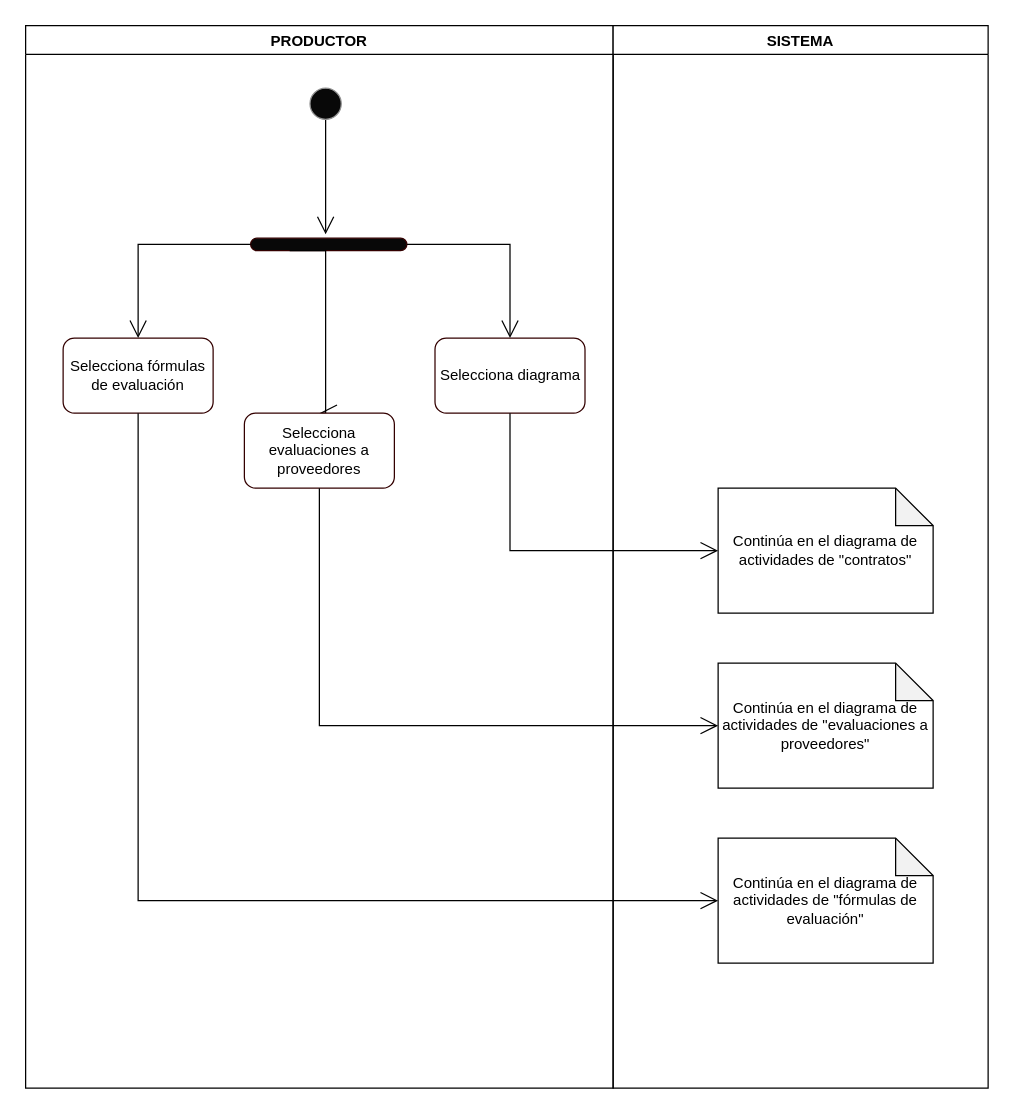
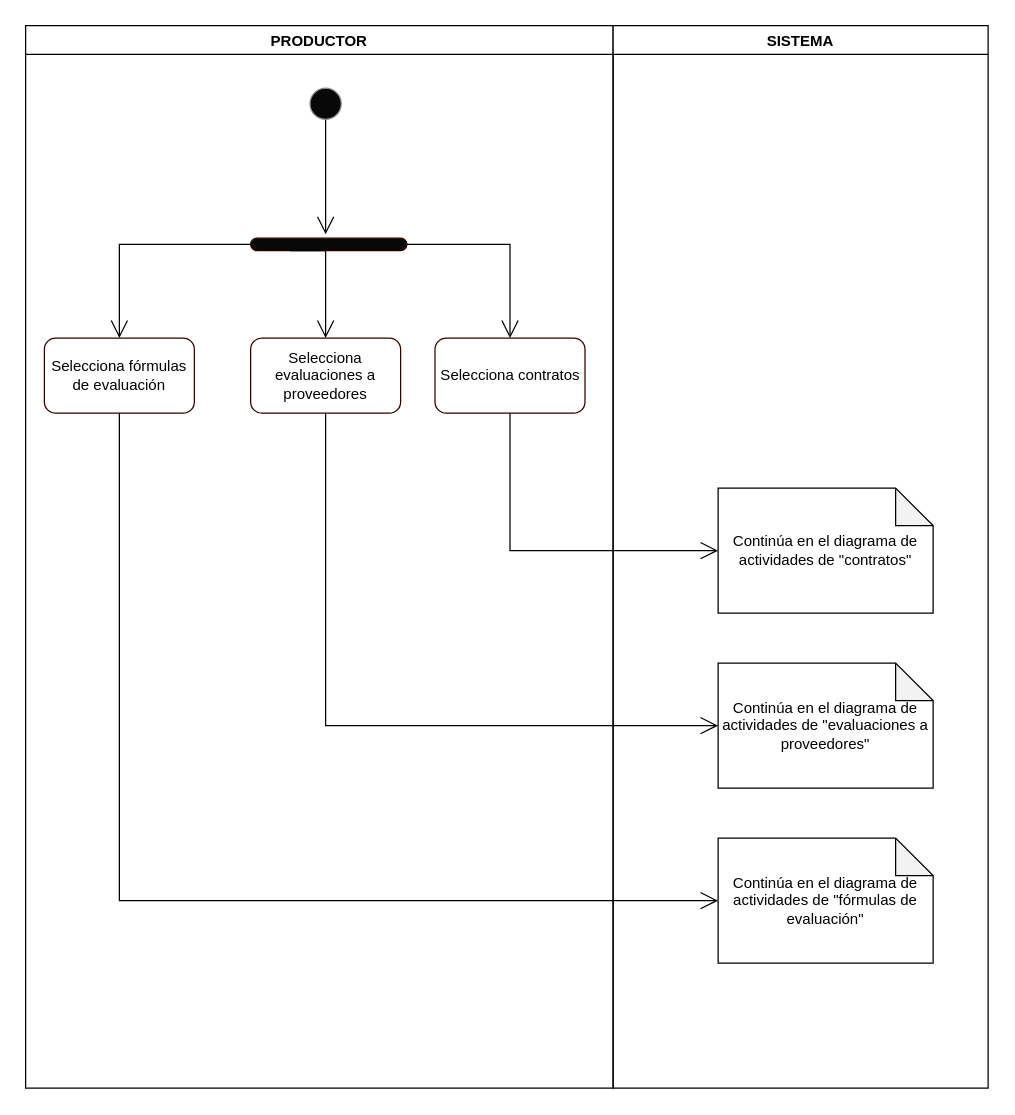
node "Selecciona fórmulas de evaluación": moved (138, 376) -> (119, 376)
node "Selecciona diagrama": label "Selecciona diagrama" -> "Selecciona contratos"
node "Selecciona evaluaciones a proveedores": moved (319, 451) -> (326, 376)
